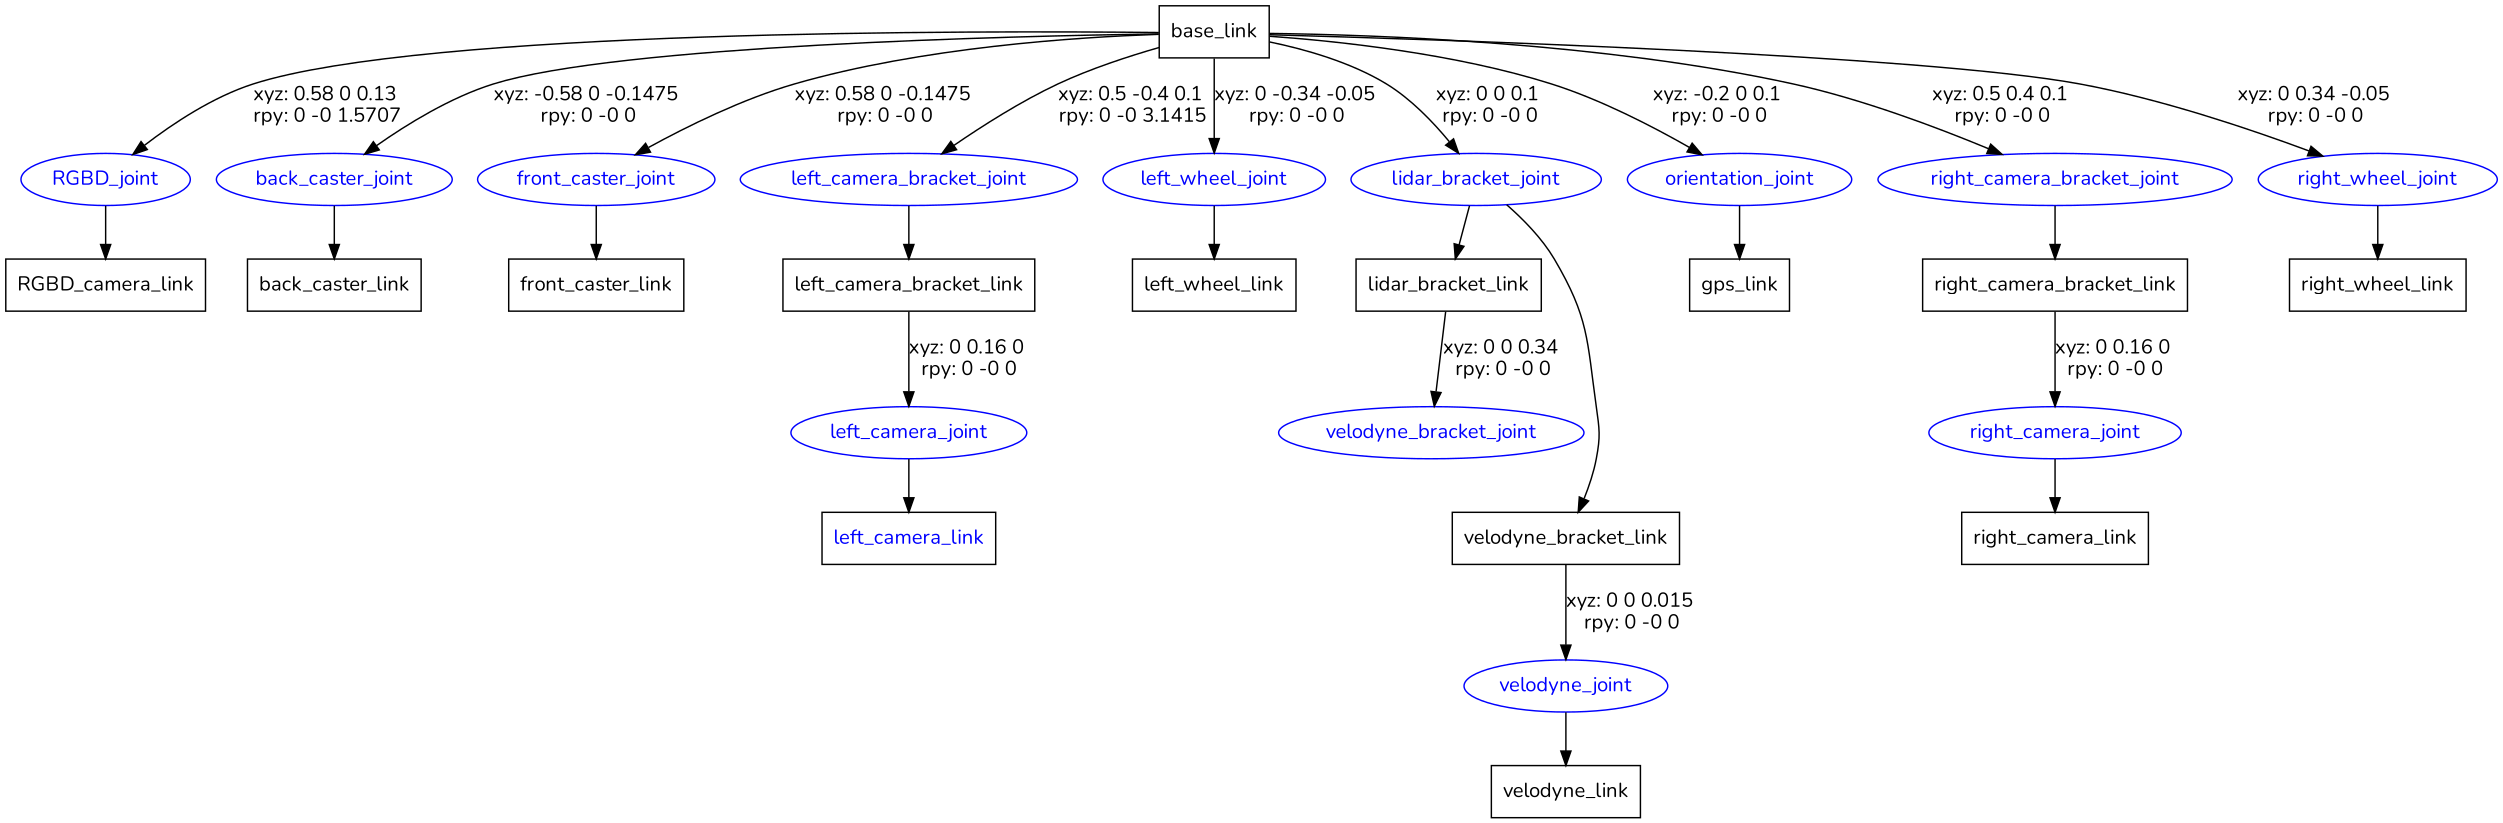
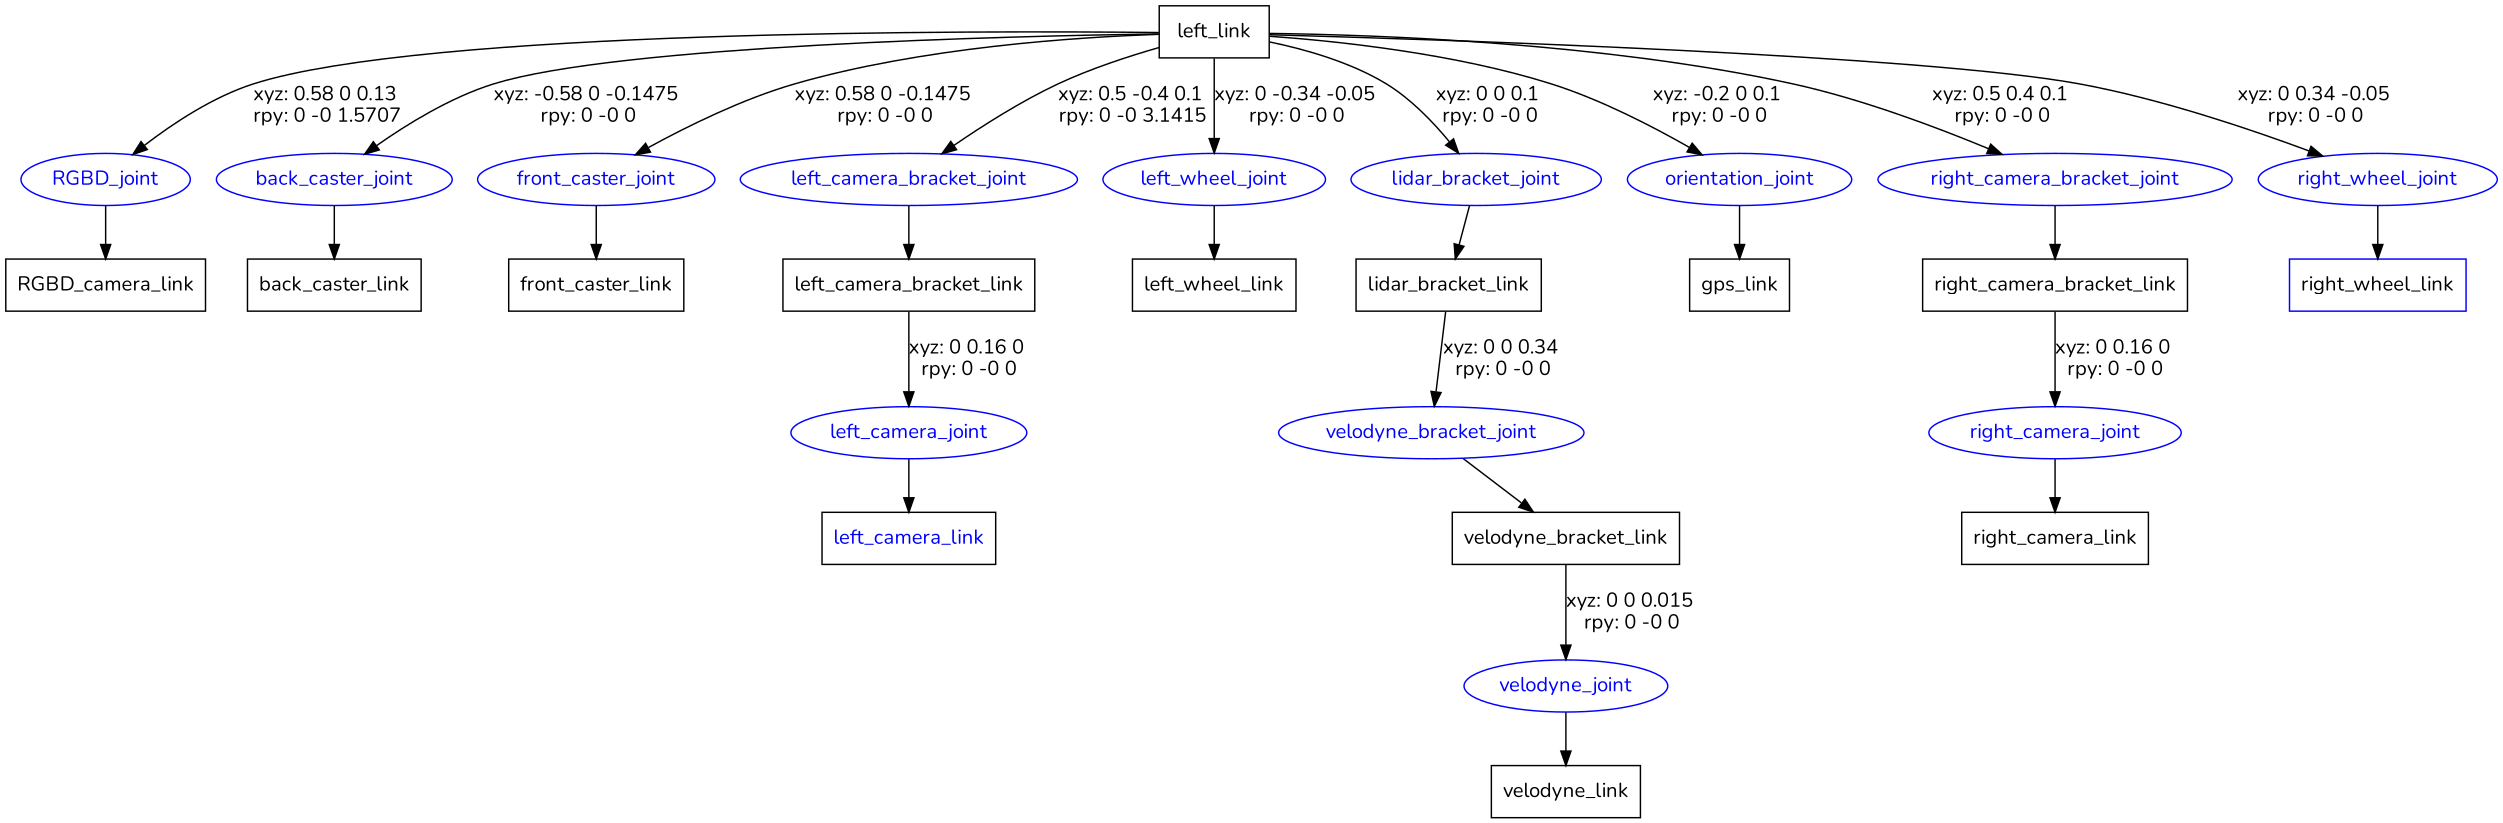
node "base_link": label "base_link" -> "left_link"
node "right_wheel_link": color black -> blue
edge "lidar_bracket_joint" -> "velodyne_bracket_link": now "velodyne_bracket_joint" -> "velodyne_bracket_link"
